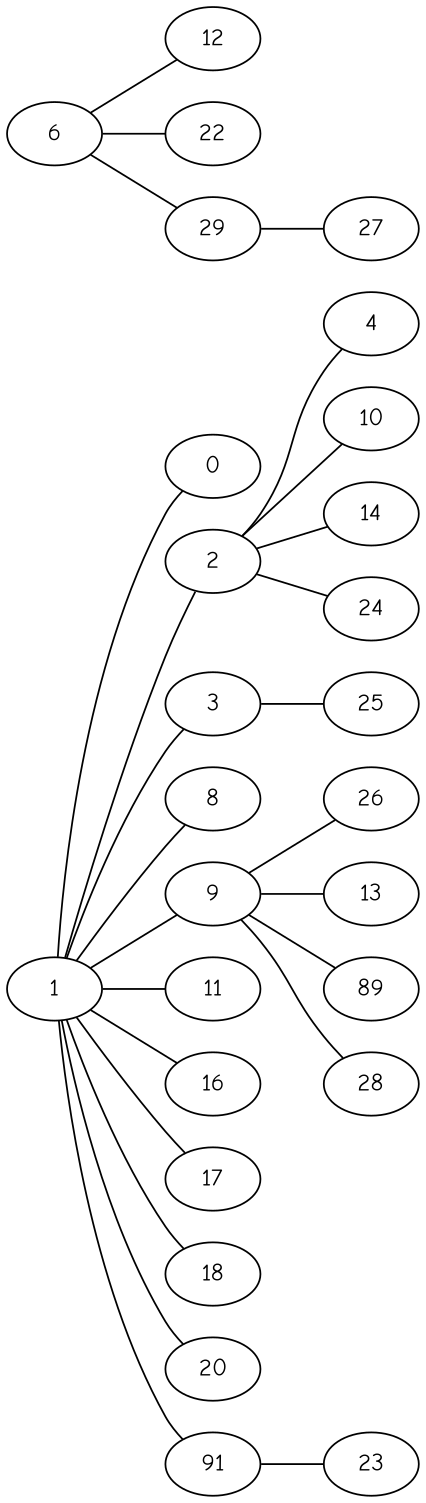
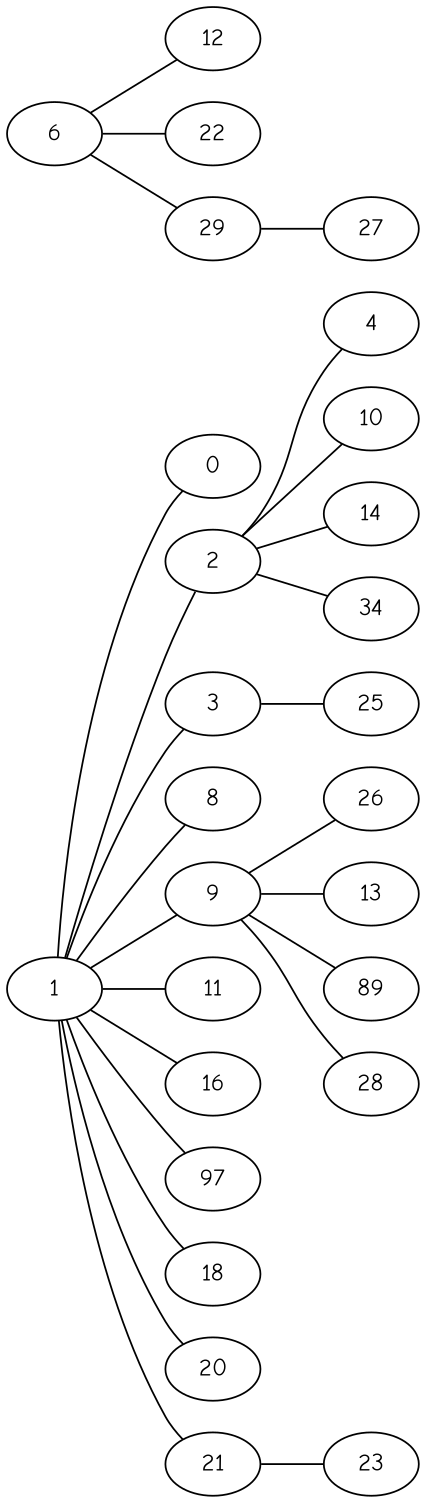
node "24": label "24" -> "34"
node "17": label "17" -> "97"
node "91": label "91" -> "21"
